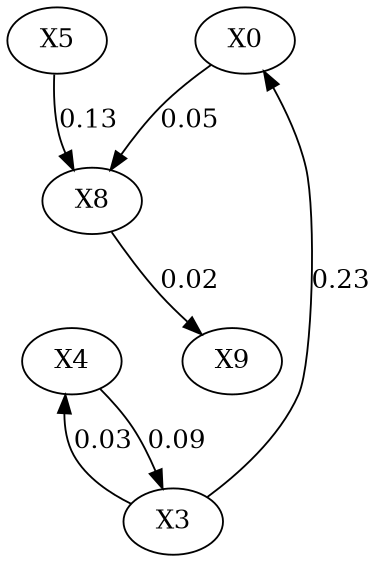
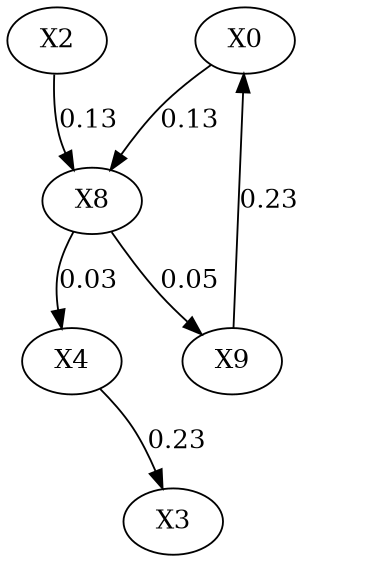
node "X5": label "X5" -> "X2"
edge "X0" -> "X8": label "0.05" -> "0.13"
edge "X8" -> "X9": label "0.02" -> "0.05"
edge "X3" -> "X0": now "X9" -> "X0"
edge "X4" -> "X3": label "0.09" -> "0.23"
edge "X3" -> "X4": now "X8" -> "X4"
